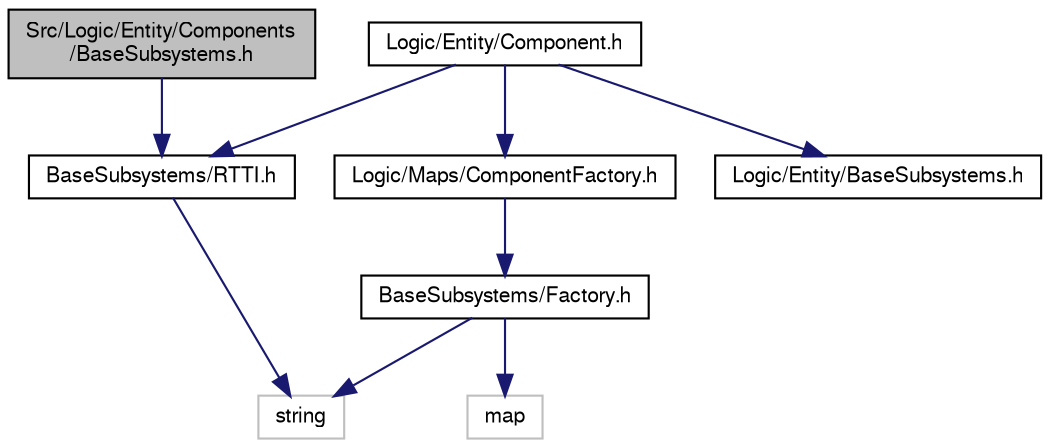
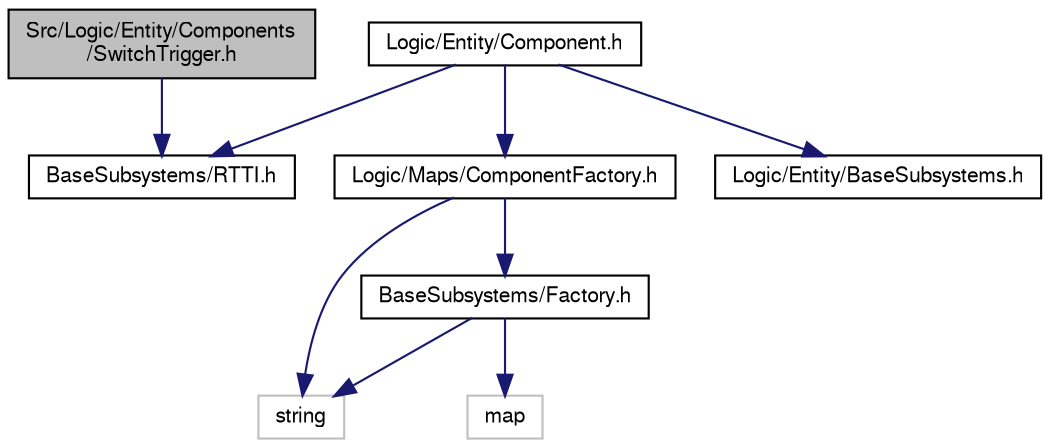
node "Src/Logic/Entity/Components /BaseSubsystems.h": label "Src/Logic/Entity/Components /BaseSubsystems.h" -> "Src/Logic/Entity/Components /SwitchTrigger.h"
edge "BaseSubsystems/RTTI.h" -> "string": now "Logic/Maps/ComponentFactory.h" -> "string"
